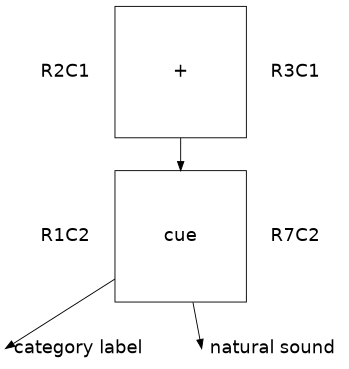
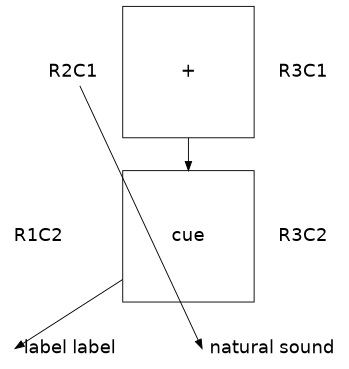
node "R7C2": label "R7C2" -> "R3C2"
edge "cue" -> "natural sound": now "R2C1" -> "natural sound"
node "category label": label "category label" -> "label label"
